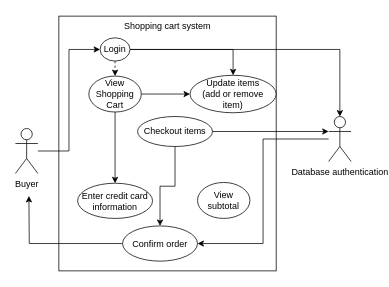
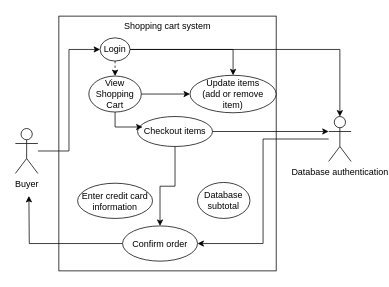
edge "View Shopping Cart" -> "Enter credit card information": now "View Shopping Cart" -> "Checkout items"
node "View subtotal": label "View subtotal" -> "Database subtotal"
